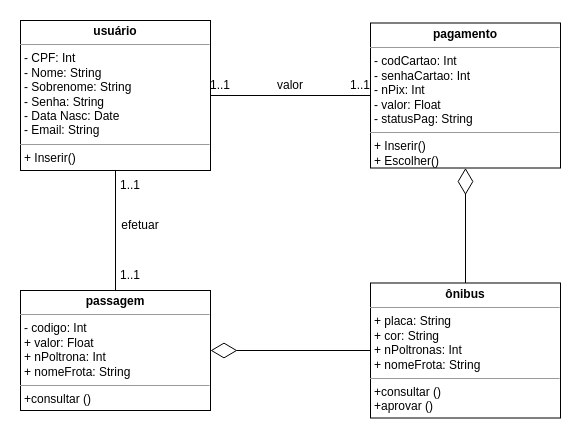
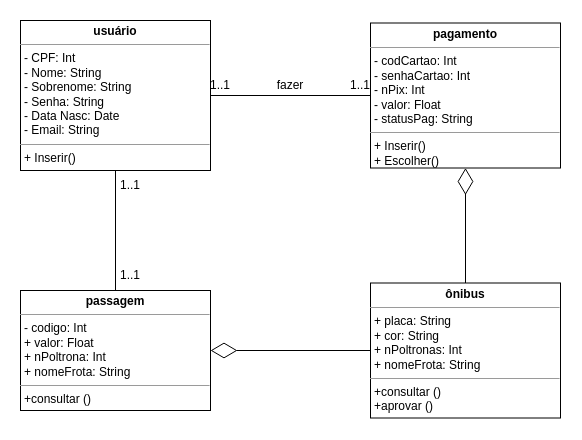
node "valor": label "valor" -> "fazer"
node "efetuar": removed
